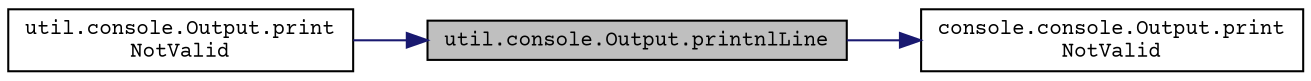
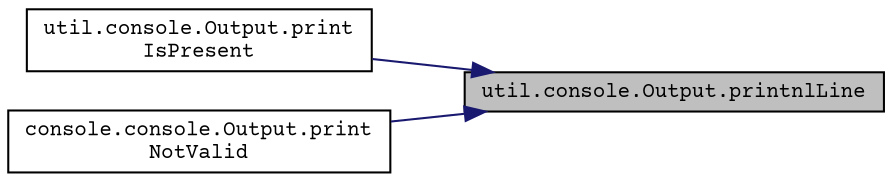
node "util.console.Output.print NotValid": label "util.console.Output.print NotValid" -> "util.console.Output.print IsPresent"
edge "util.console.Output.printnlLine" -> "console.console.Output.print NotValid": reversed
